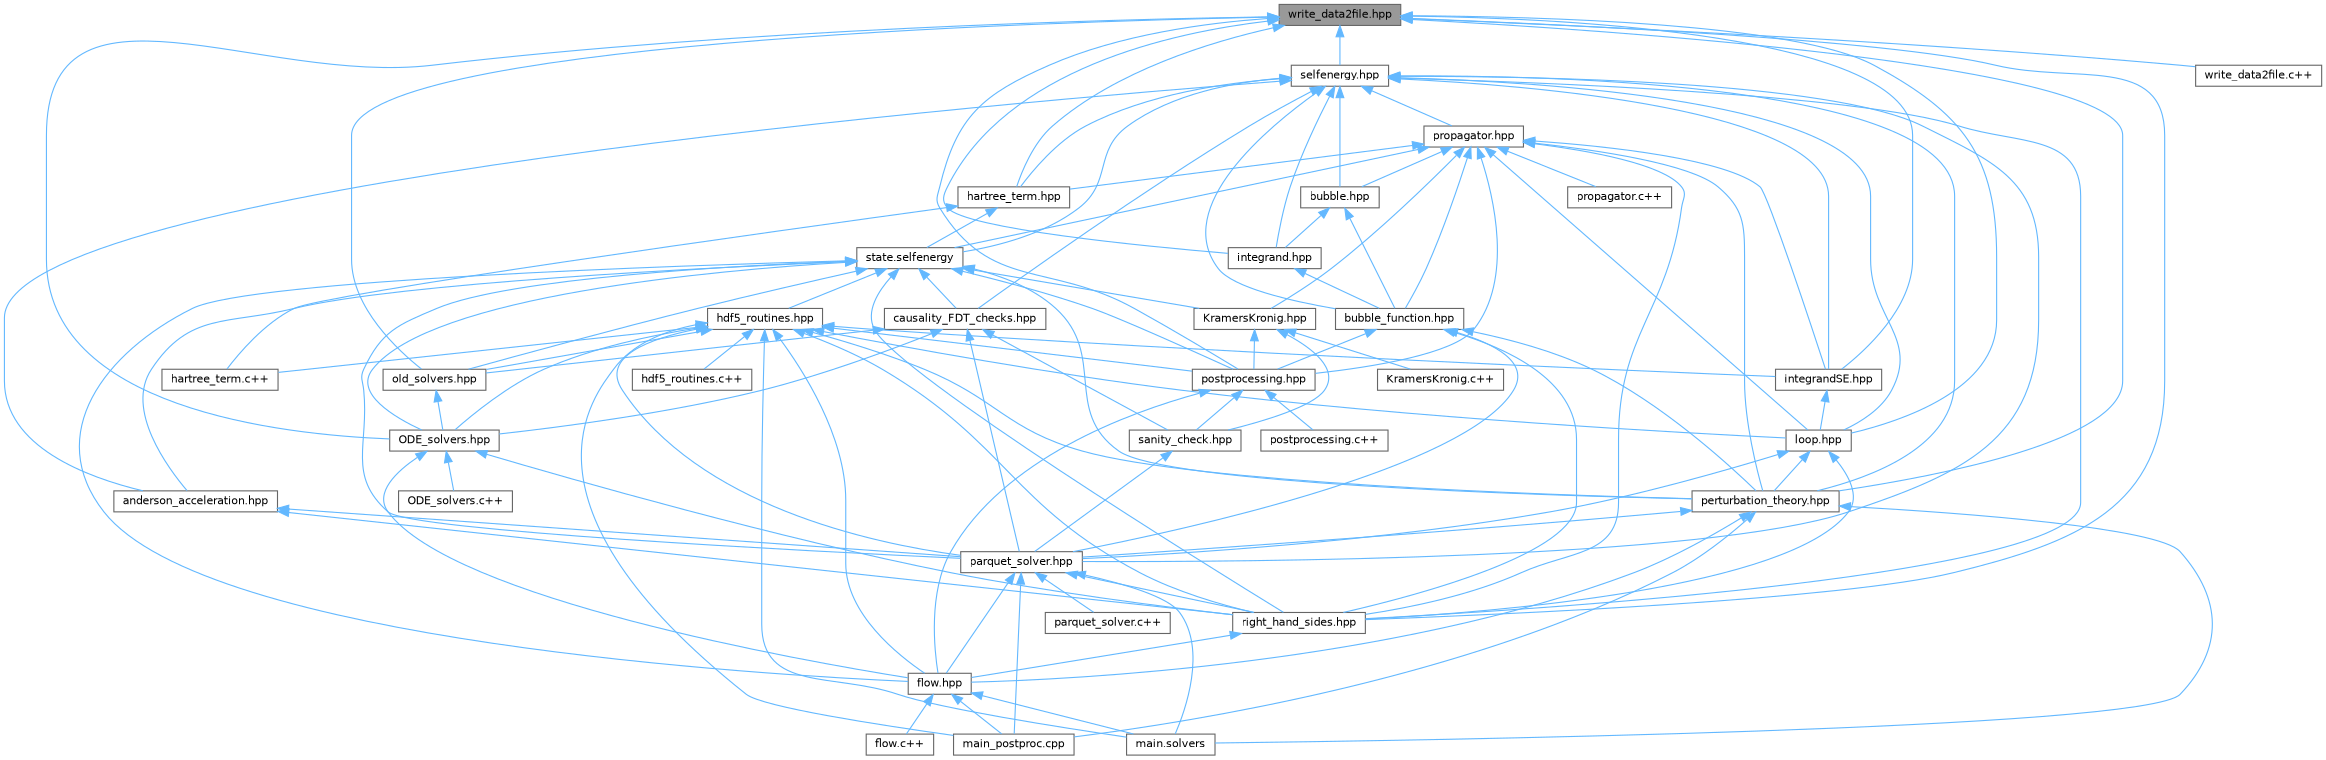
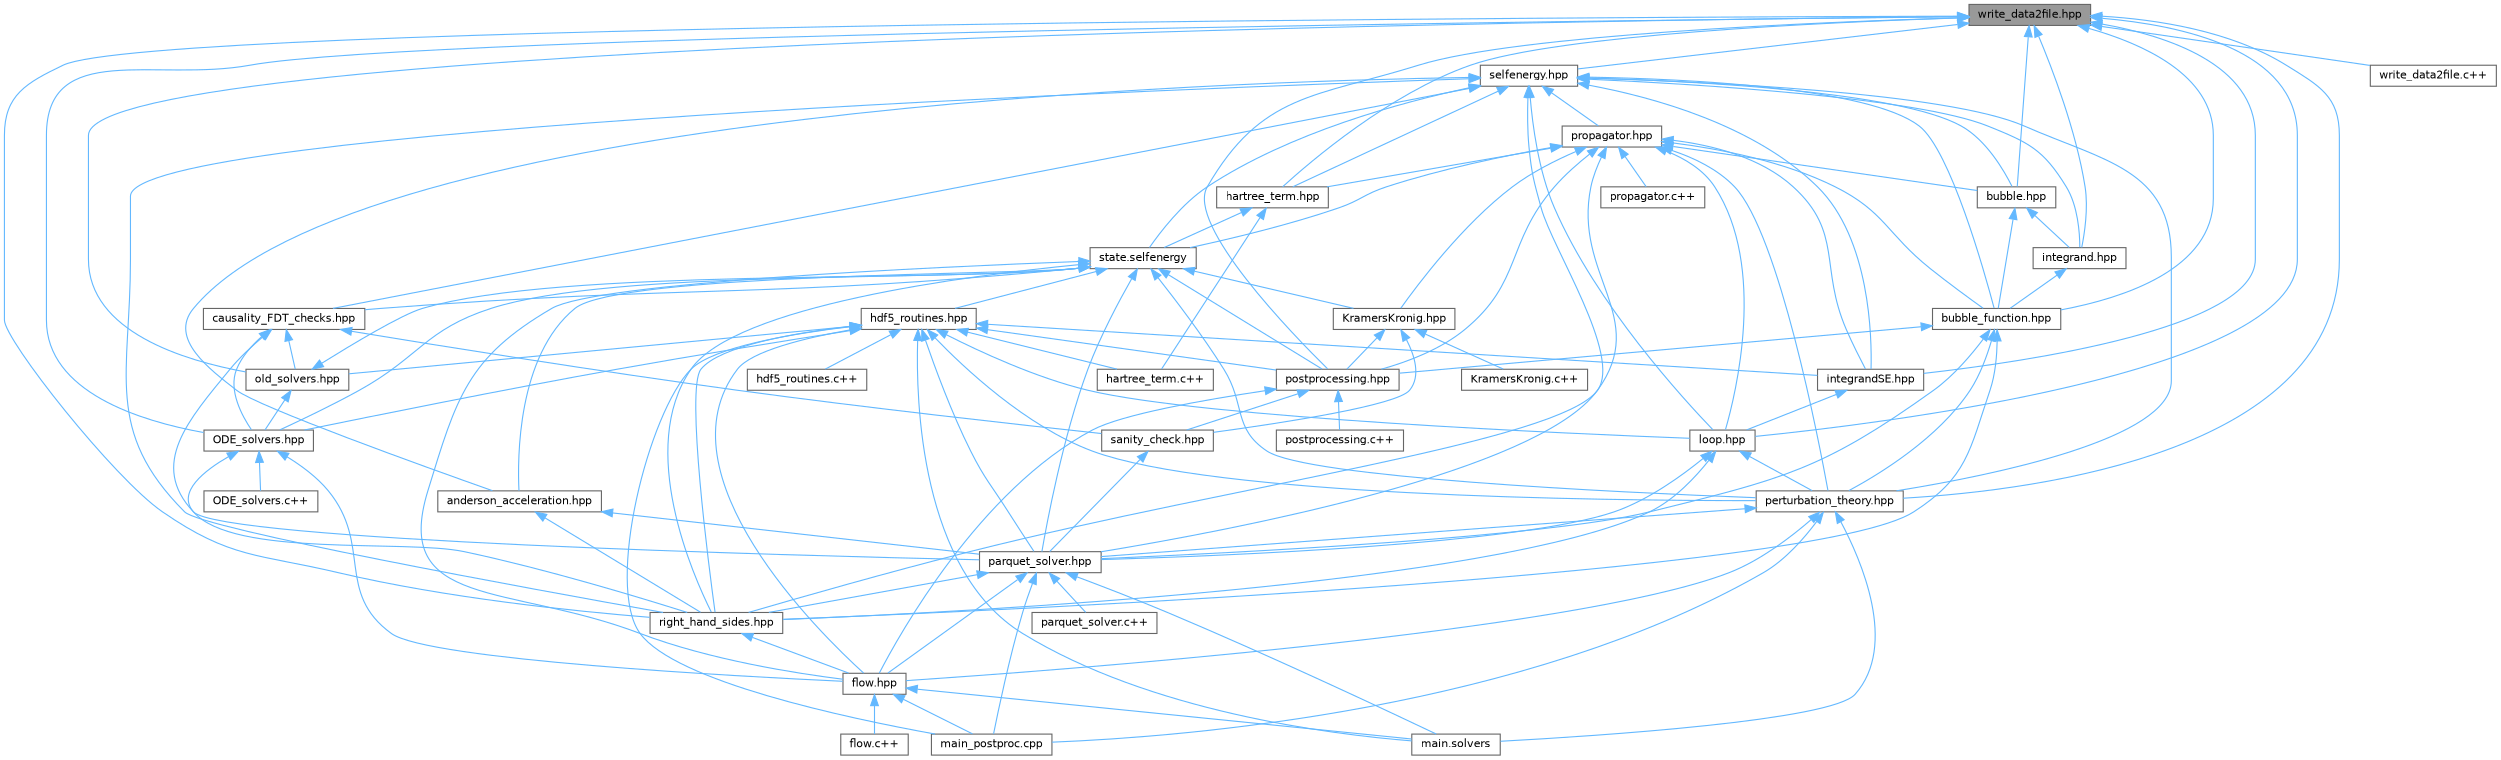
edge "bubble.hpp" -> "write_data2file.hpp": added
edge "bubble_function.hpp" -> "write_data2file.hpp": added
edge "old_solvers.hpp" -> "state.selfenergy": reversed
